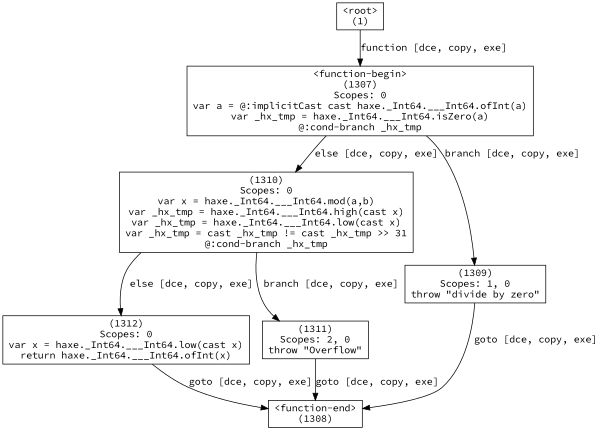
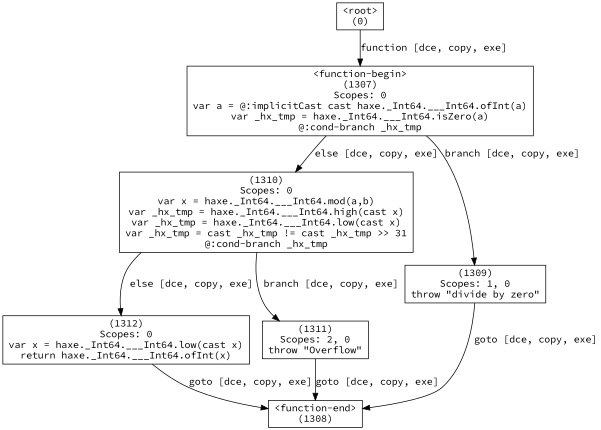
node "<root> (1)": label "<root> (1)" -> "<root> (0)"
